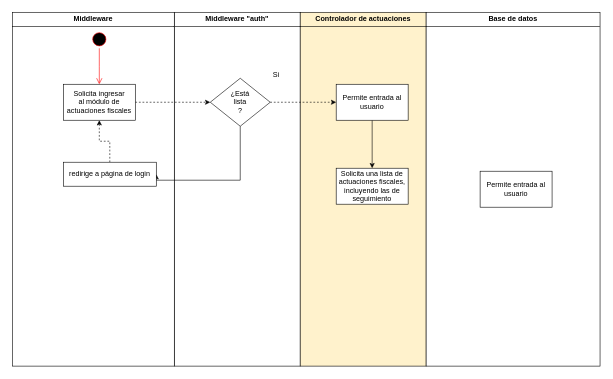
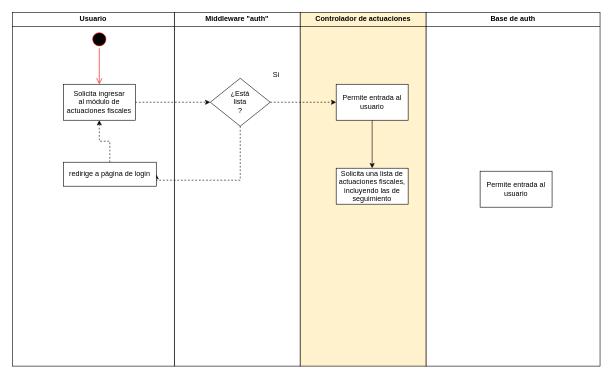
node "Middleware": label "Middleware" -> "Usuario"
node "Base de datos": label "Base de datos" -> "Base de auth"
edge "¿Está lista ?" -> "redirige a página de login": style solid -> dashed
